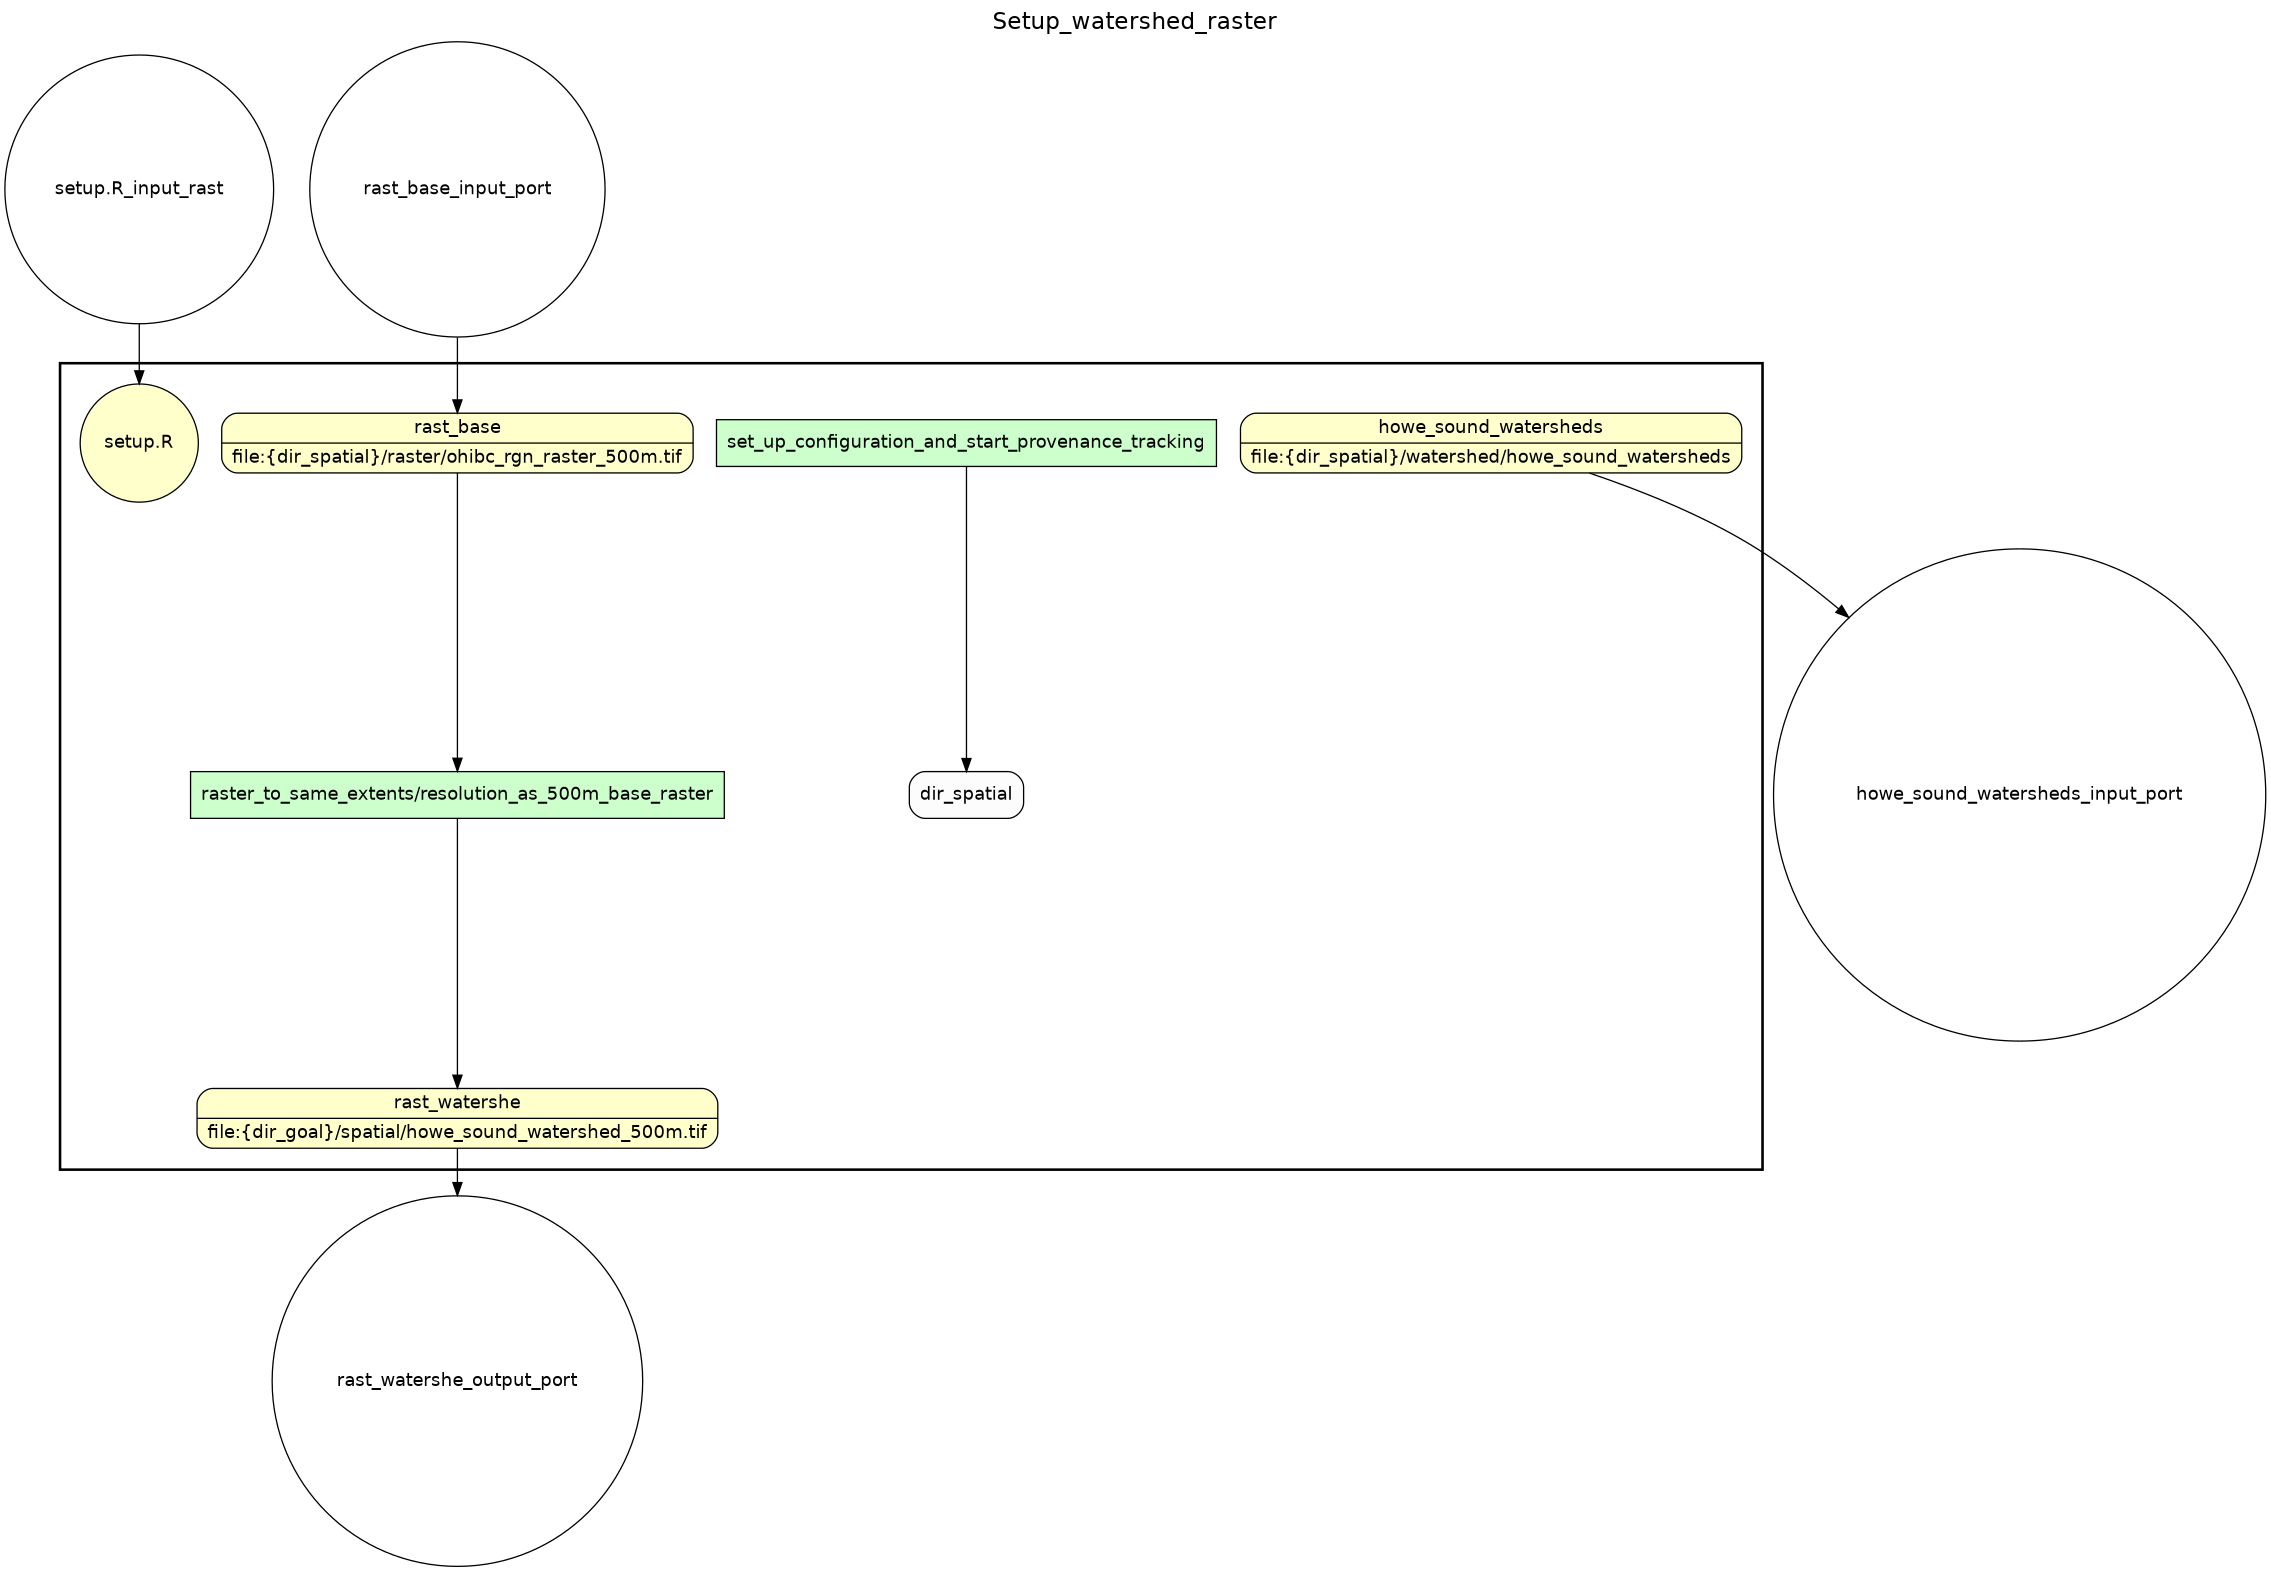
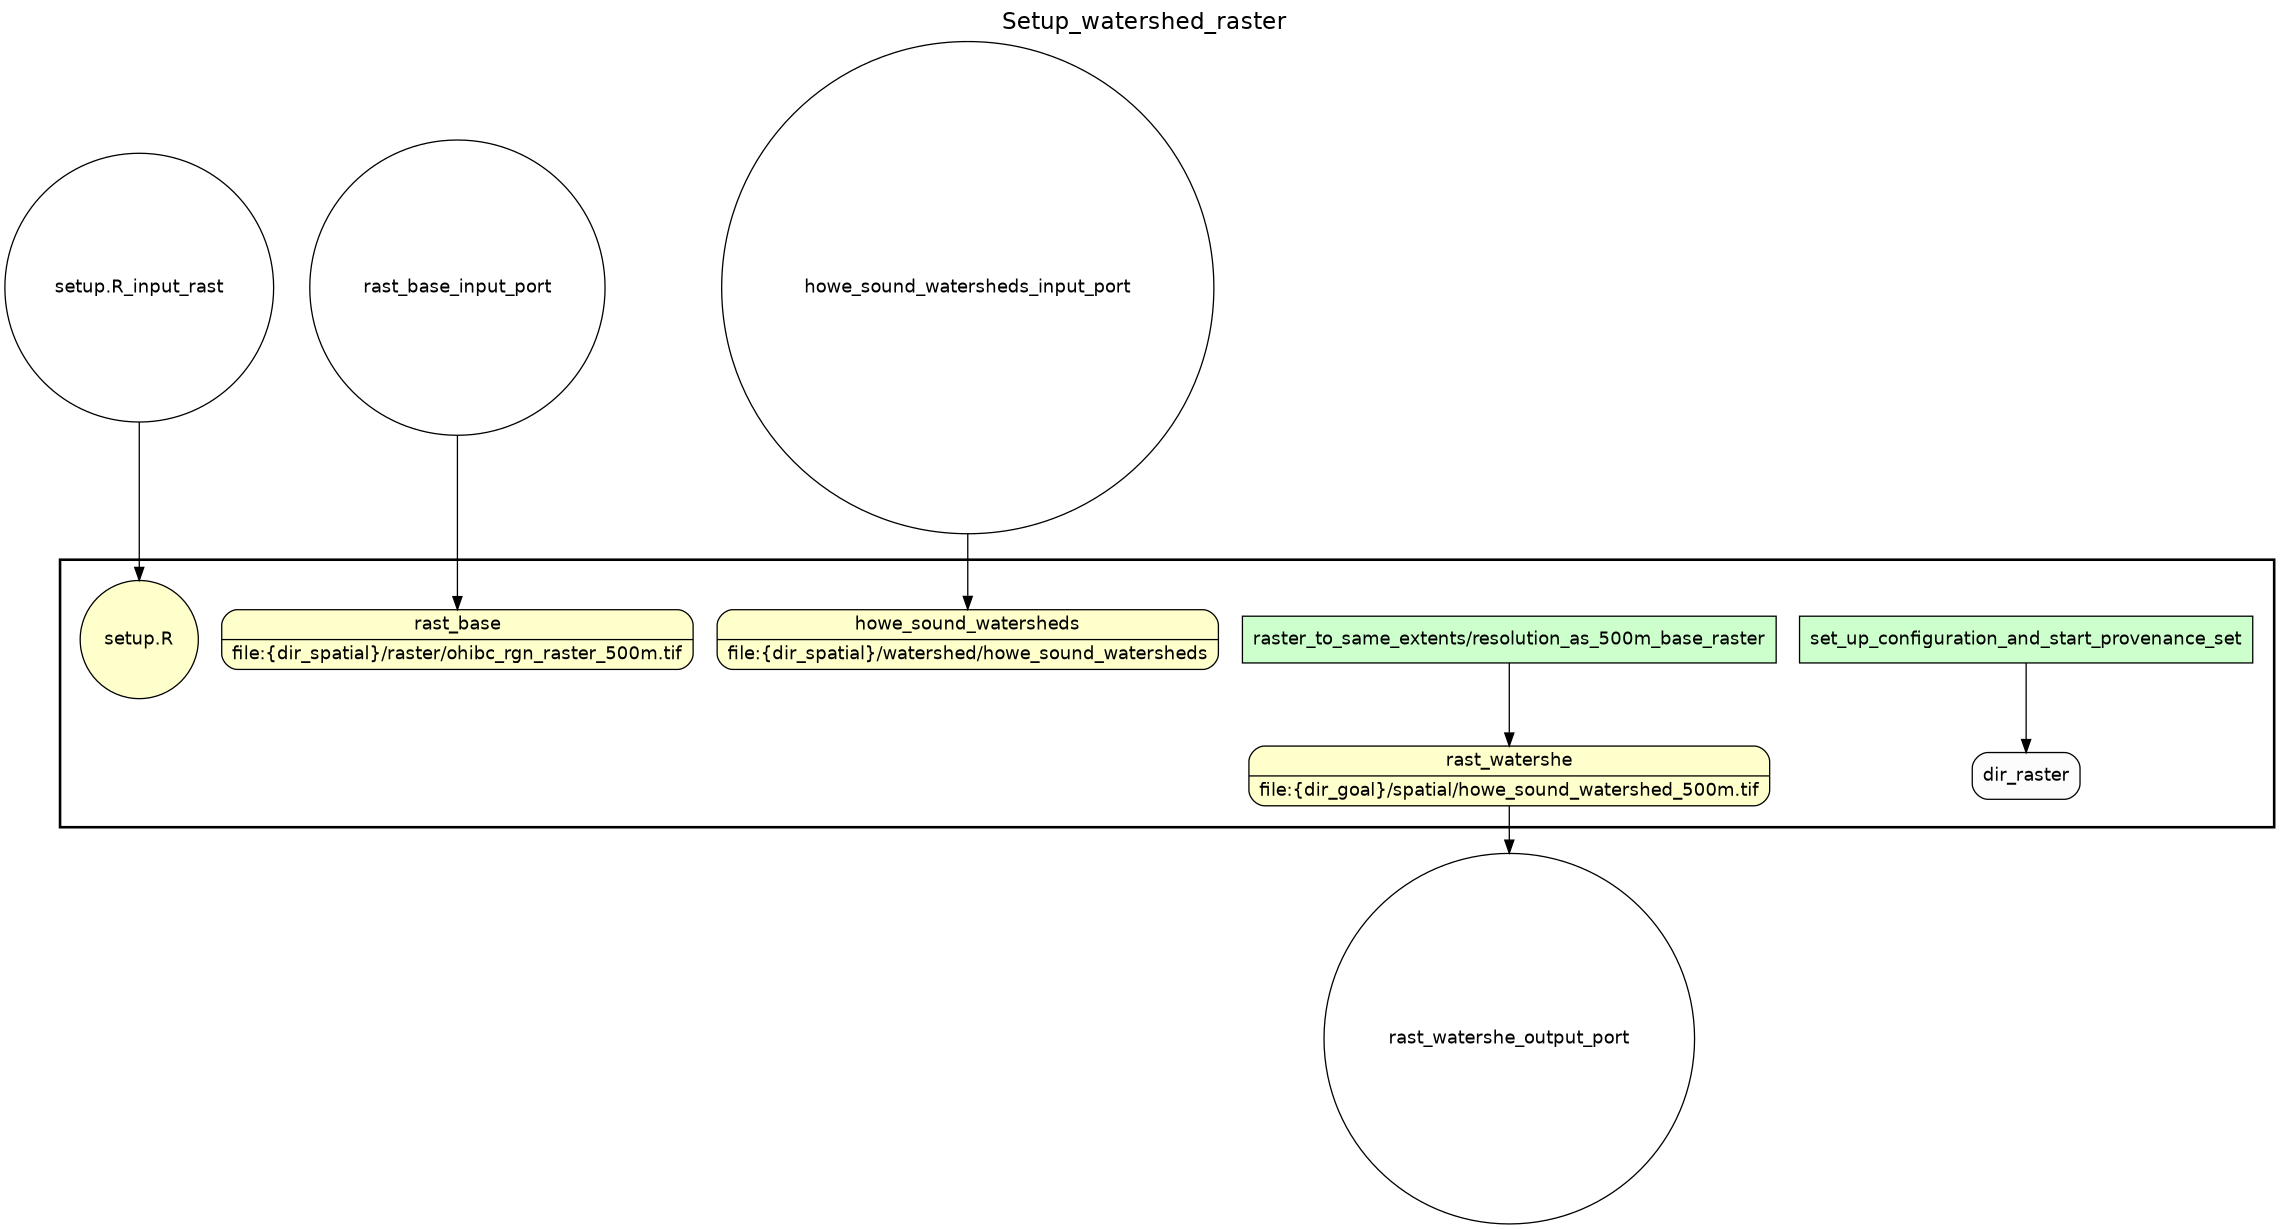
node "set_up_configuration_and_start_provenance_tracking": label "set_up_configuration_and_start_provenance_tracking" -> "set_up_configuration_and_start_provenance_set"
edge "howe_sound_watersheds" -> "howe_sound_watersheds_input_port": reversed
edge "rast_base" -> "raster_to_same_extents/resolution_as_500m_base_raster": removed
node "dir_spatial": label "dir_spatial" -> "dir_raster"
